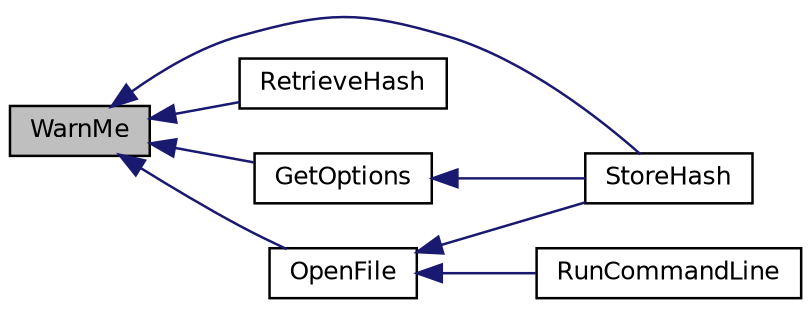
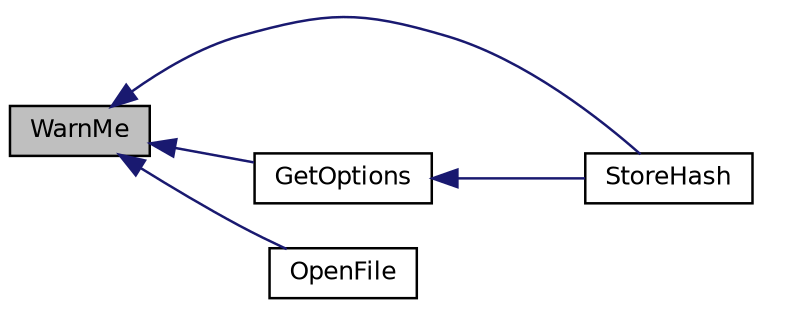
node "RetrieveHash": removed
edge "StoreHash" -> "OpenFile": removed
node "RunCommandLine": removed
